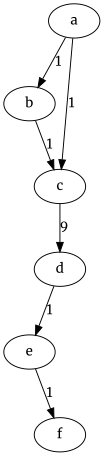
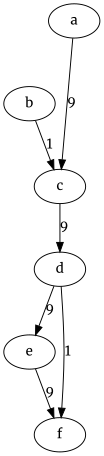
edge "a" -> "b": removed, label "1"
edge "a" -> "c": label "1" -> "9"
edge "d" -> "e": label "1" -> "9"
edge "d" -> "f": added, label "1"
edge "e" -> "f": label "1" -> "9"
